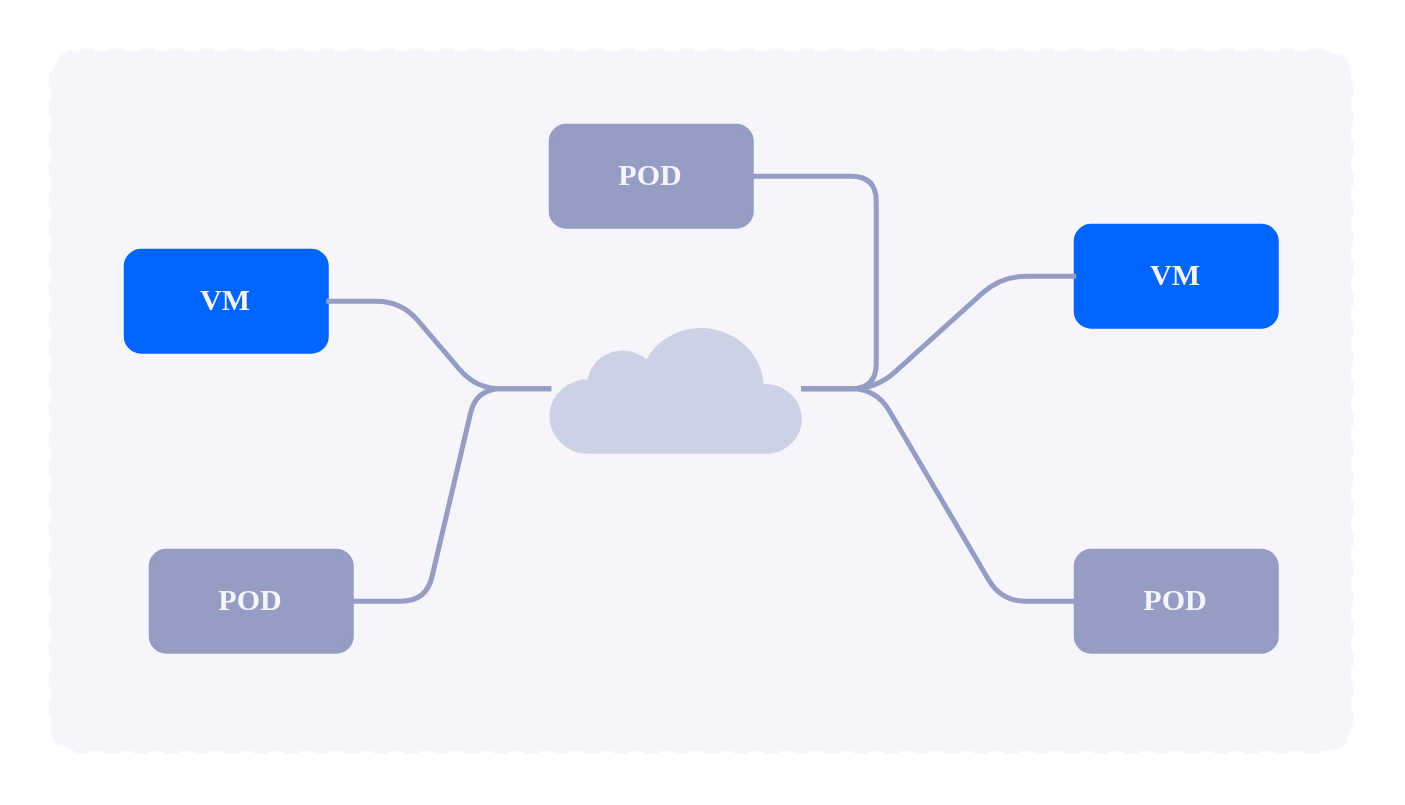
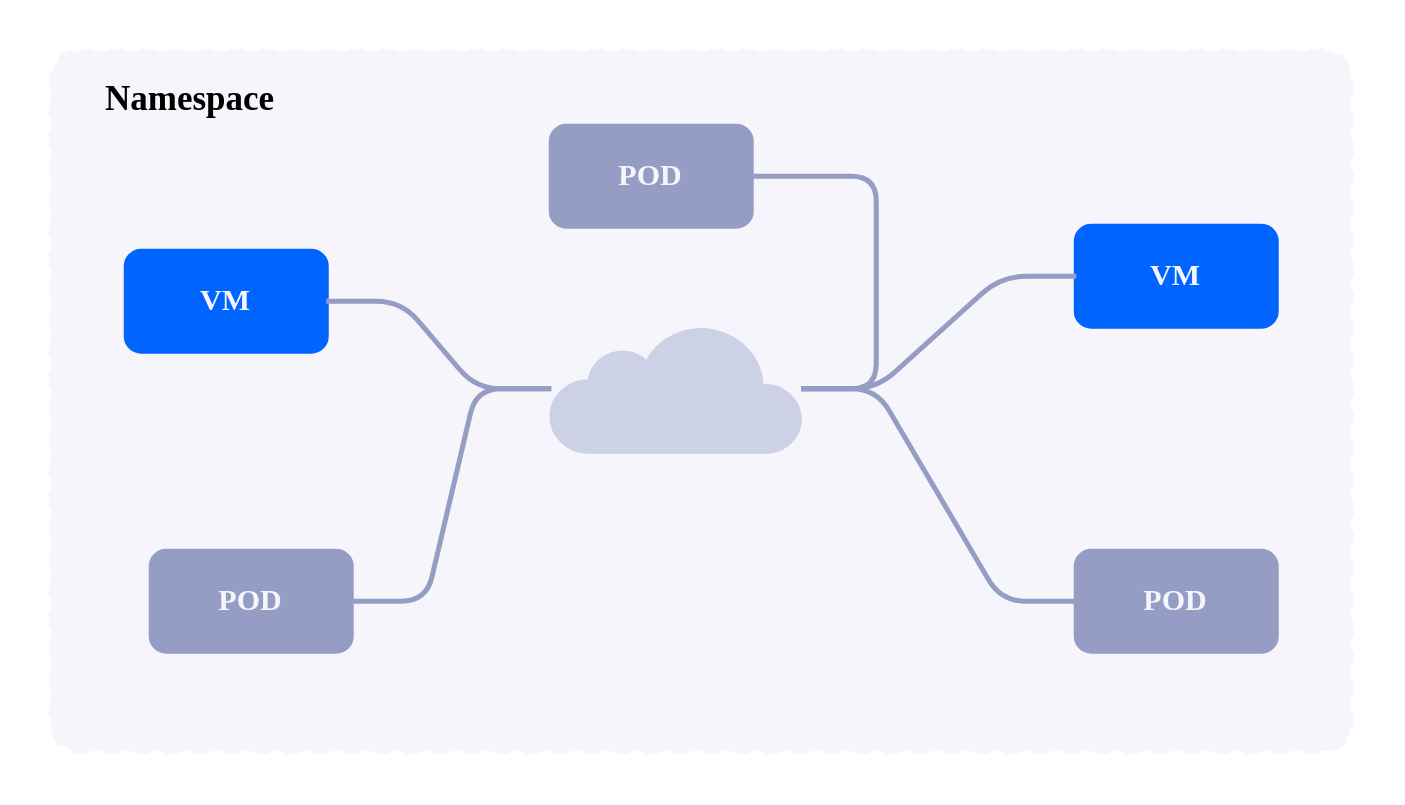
node "Namespace": added
